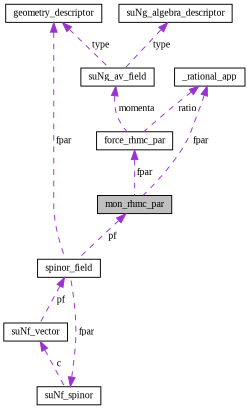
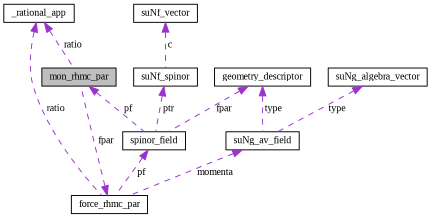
node "suNg_algebra_descriptor": label "suNg_algebra_descriptor" -> "suNg_algebra_vector"
edge "mon_rhmc_par" -> "_rational_app": label " fpar" -> " ratio"
edge "suNf_vector" -> "spinor_field": now "force_rhmc_par" -> "spinor_field"
edge "spinor_field" -> "suNf_spinor": label " fpar" -> " ptr"
